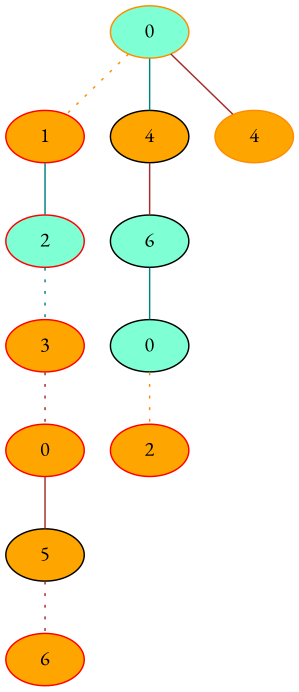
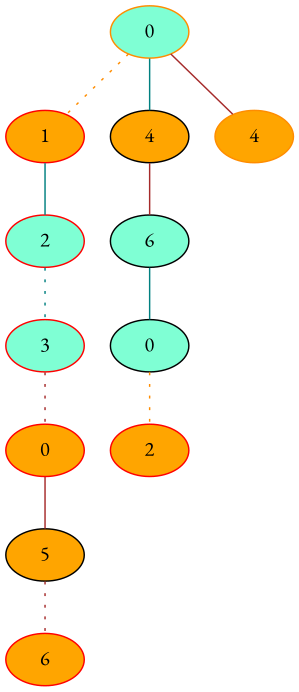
node "3": fillcolor orange -> aquamarine
